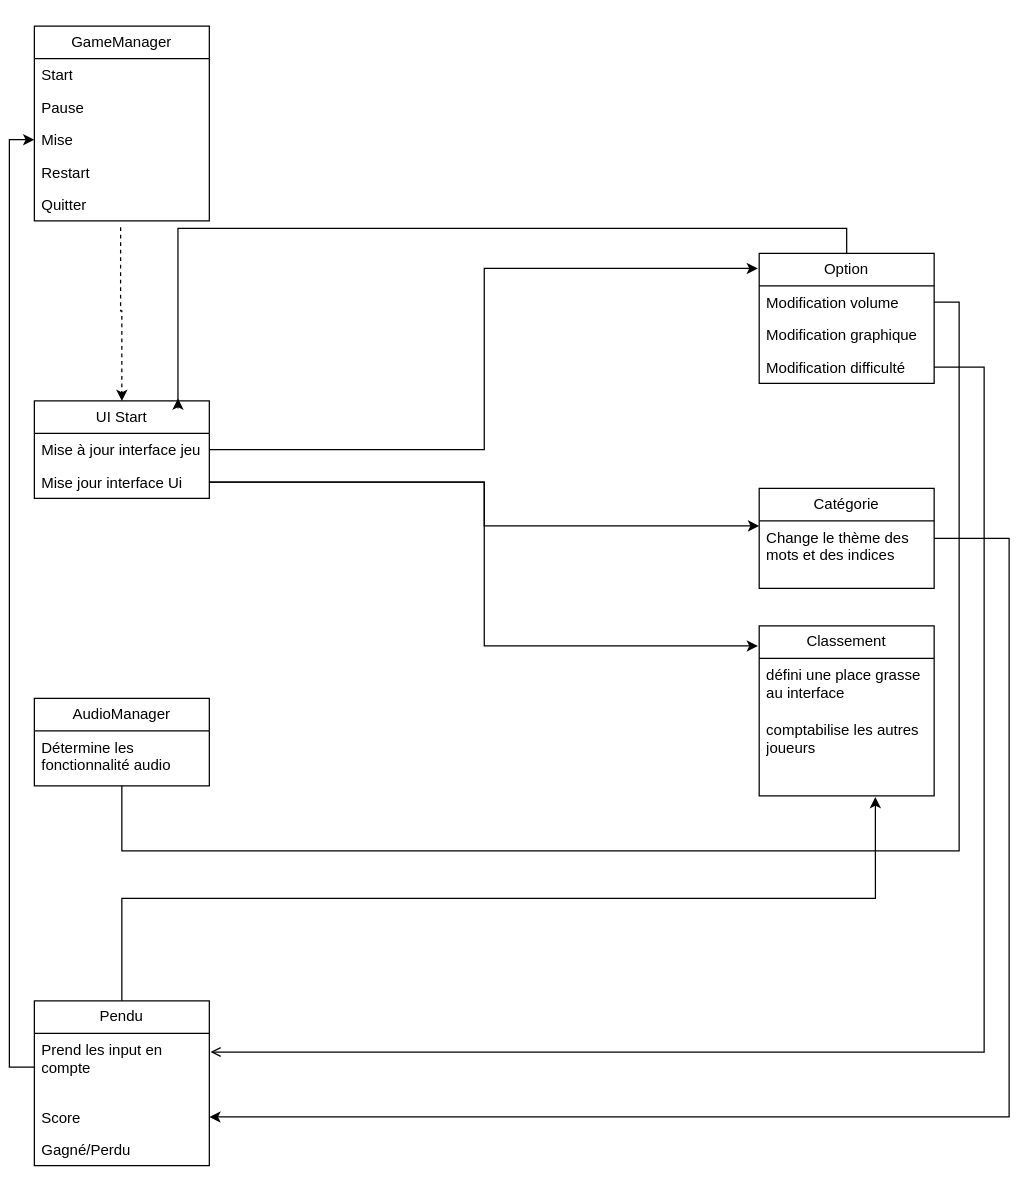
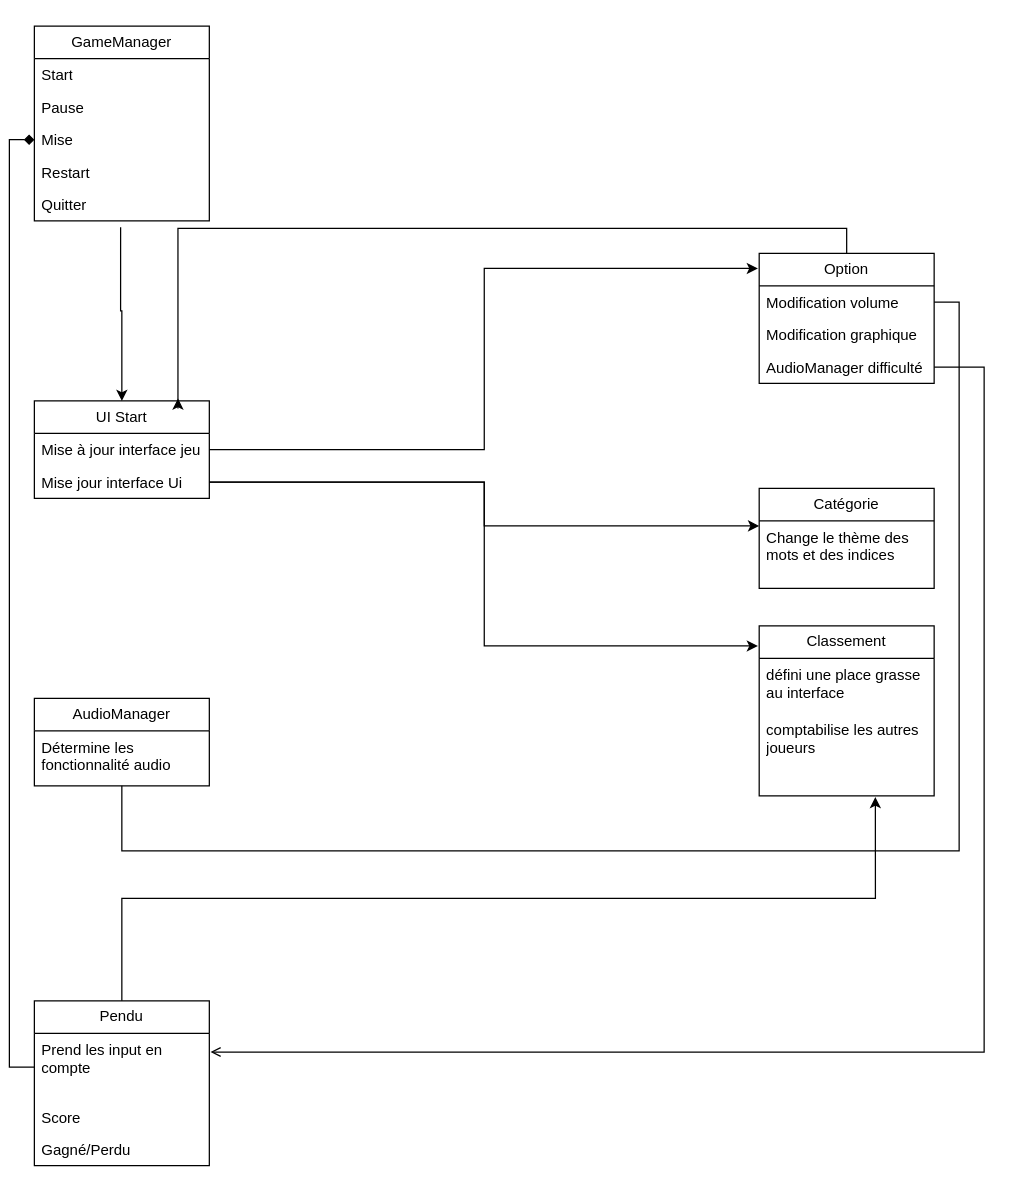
edge "Prend les input en compte" -> "Mise": arrowhead classic -> diamond
edge "Quitter" -> "UI Start": style dashed -> solid
node "Modification difficulté": label "Modification difficulté" -> "AudioManager difficulté"
edge "Catégorie" -> "Score": removed
